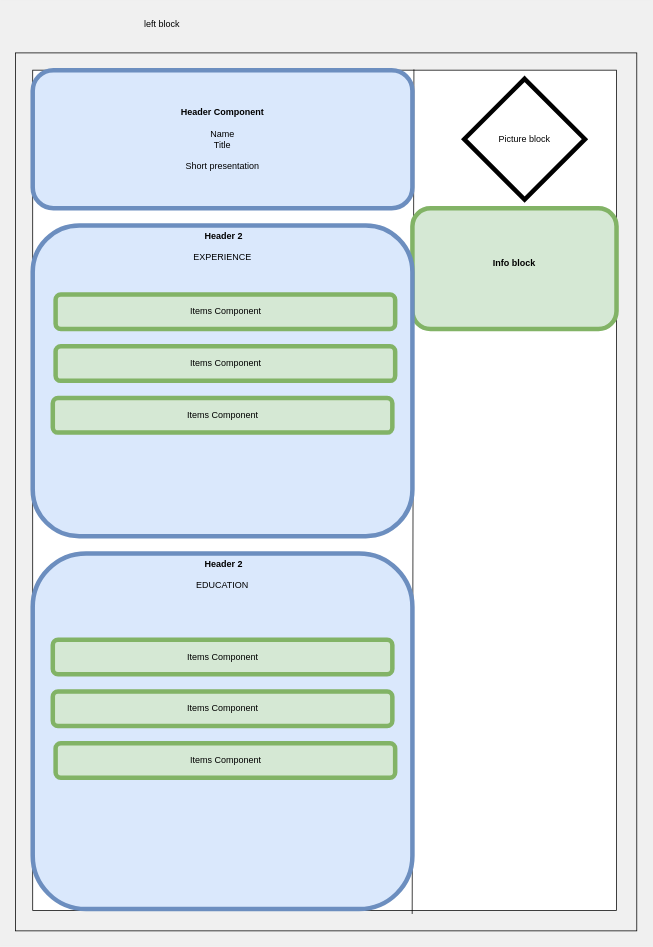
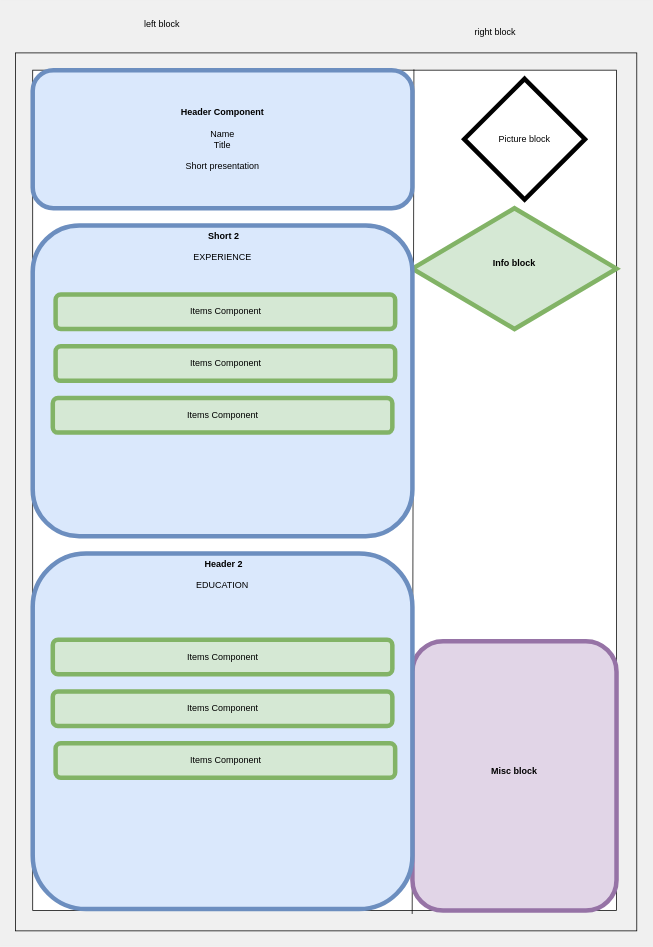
node "right block": added
node "Header 2 EXPERIENCE": label "Header 2 EXPERIENCE" -> "Short 2 EXPERIENCE"
node "Info block": shape rounded rectangle -> diamond
node "Misc block": added
